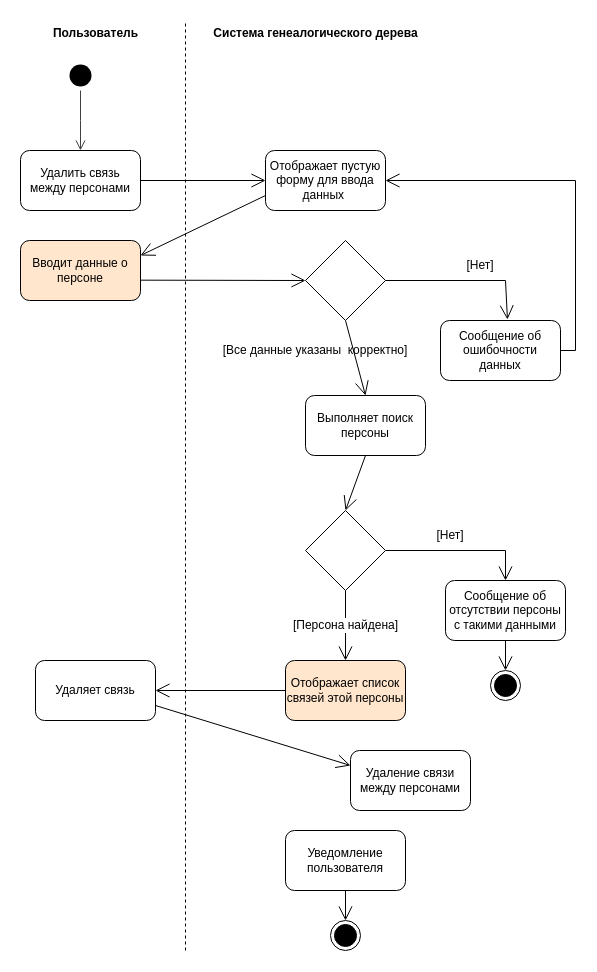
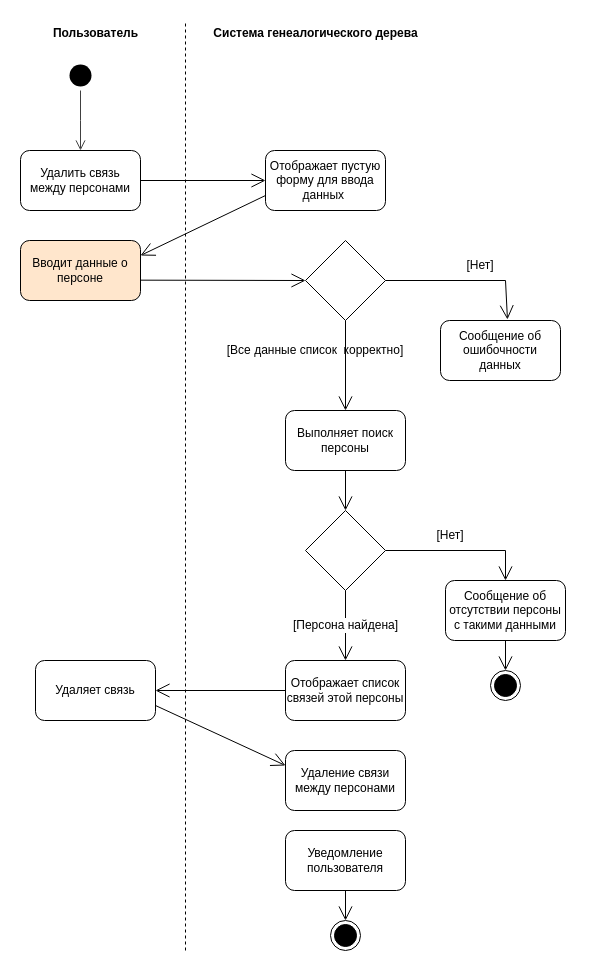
edge "Сообщение об ошибочности данных" -> "Отображает пустую форму для ввода данных": removed
node "[Все данные указаны корректно]": label "[Все данные указаны корректно]" -> "[Все данные список корректно]"
node "Выполняет поиск персоны": moved (366, 426) -> (346, 441)
node "Отображает список связей этой персоны": fillcolor #ffe6cc -> #ffffff
node "Удаление связи между персонами": moved (411, 781) -> (346, 781)
